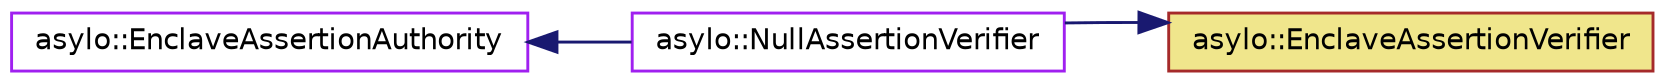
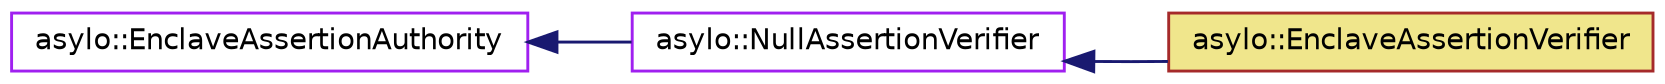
edge "asylo::NullAssertionVerifier" -> "asylo::EnclaveAssertionVerifier": reversed
